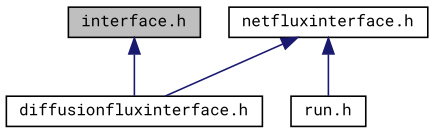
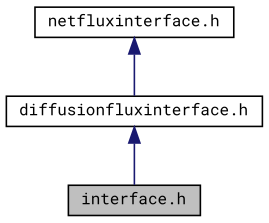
edge "diffusionfluxinterface.h" -> "interface.h": reversed
node "run.h": removed
